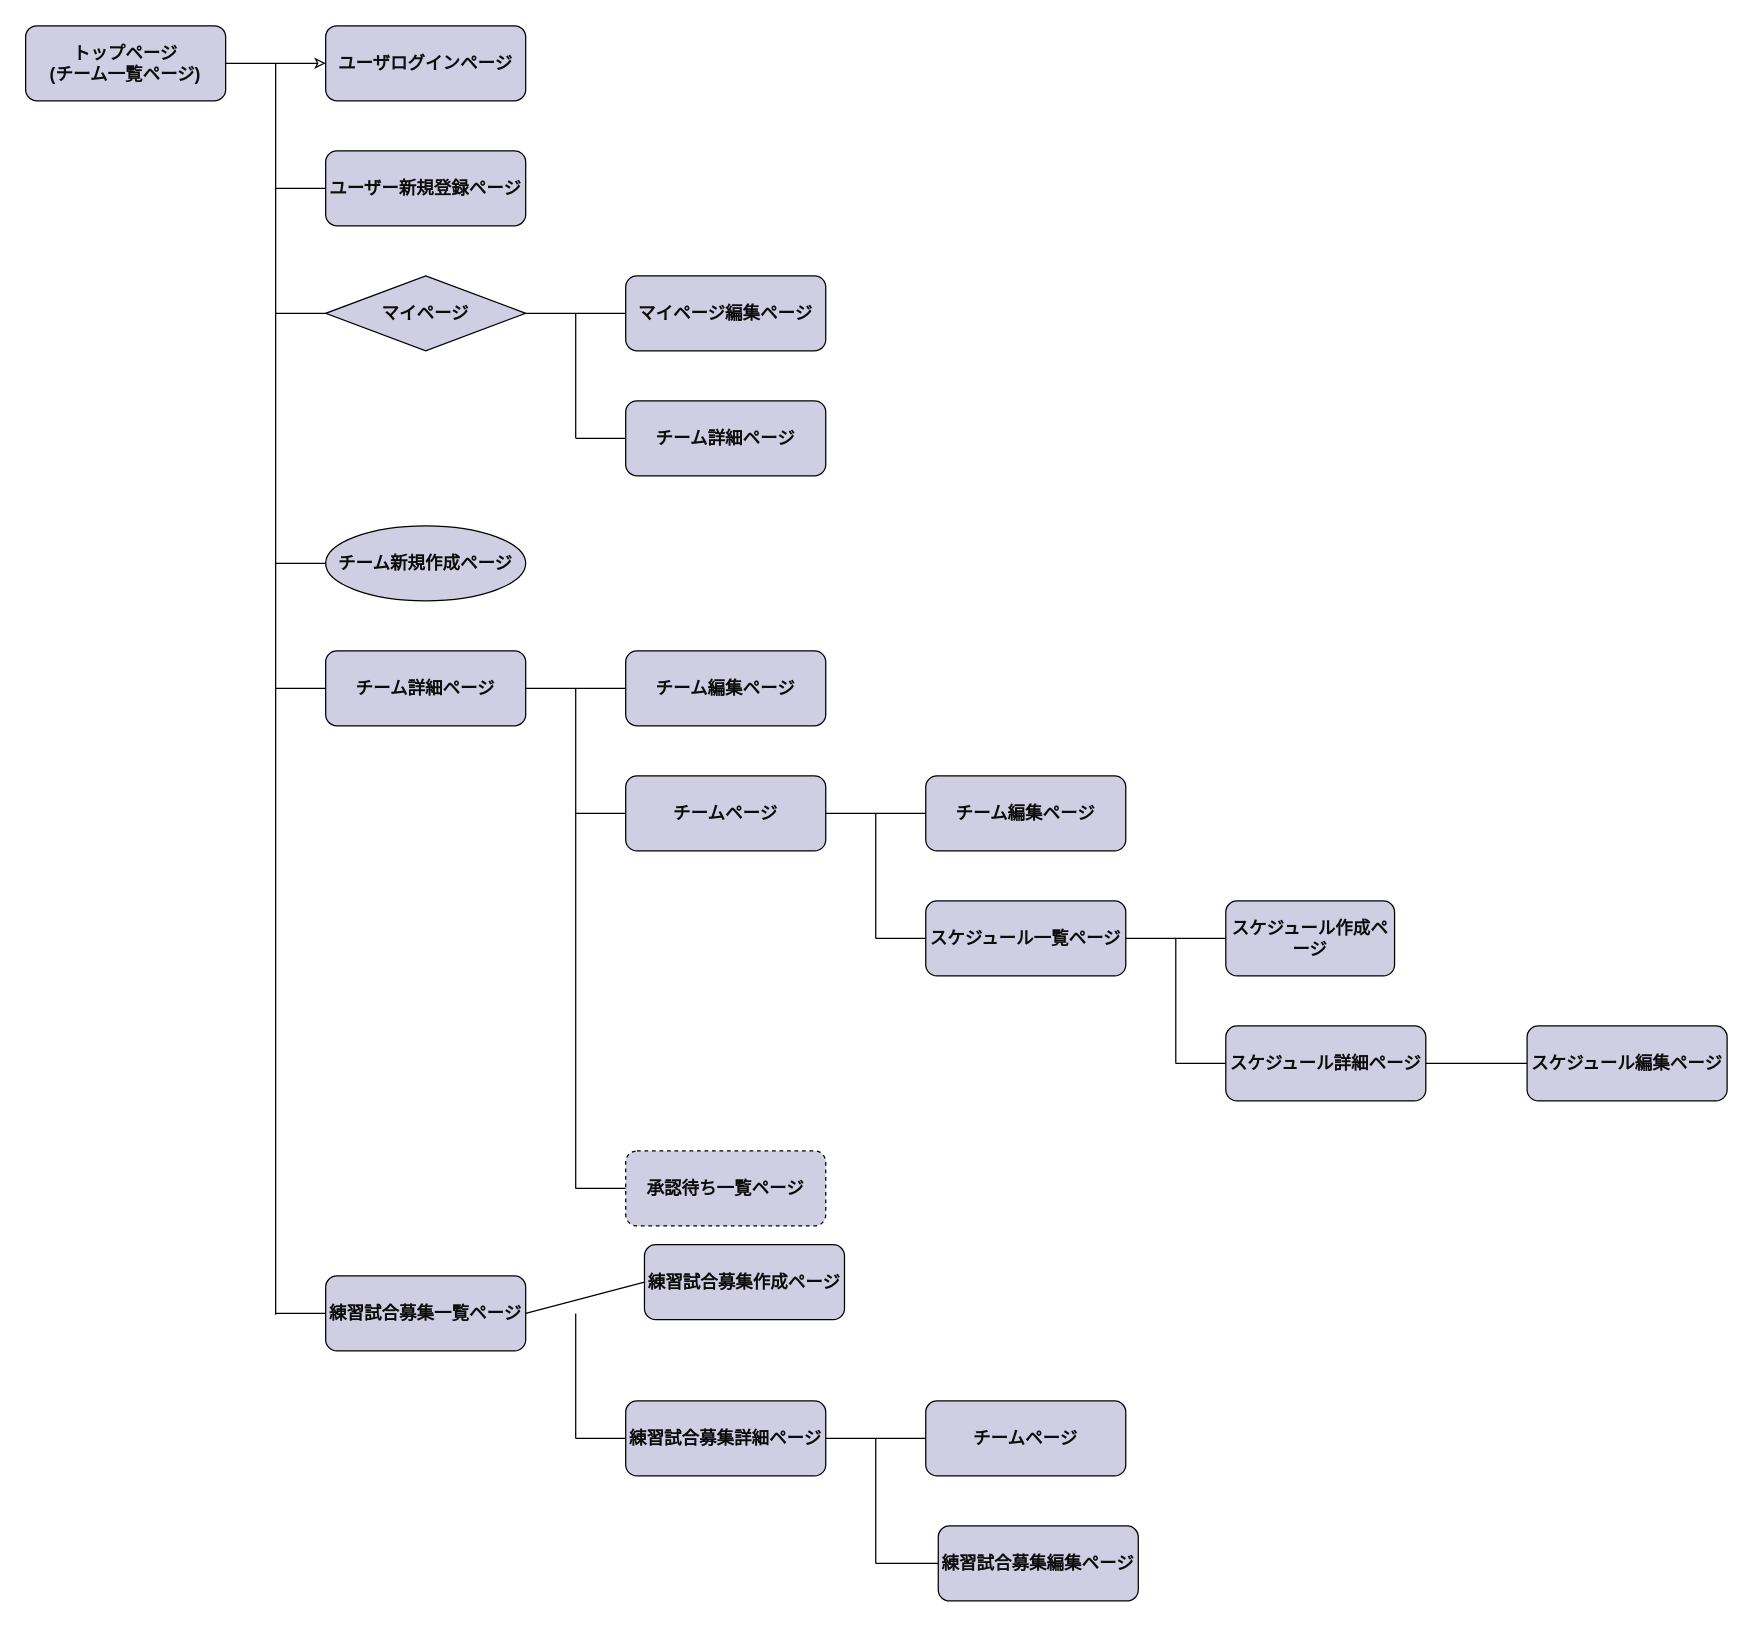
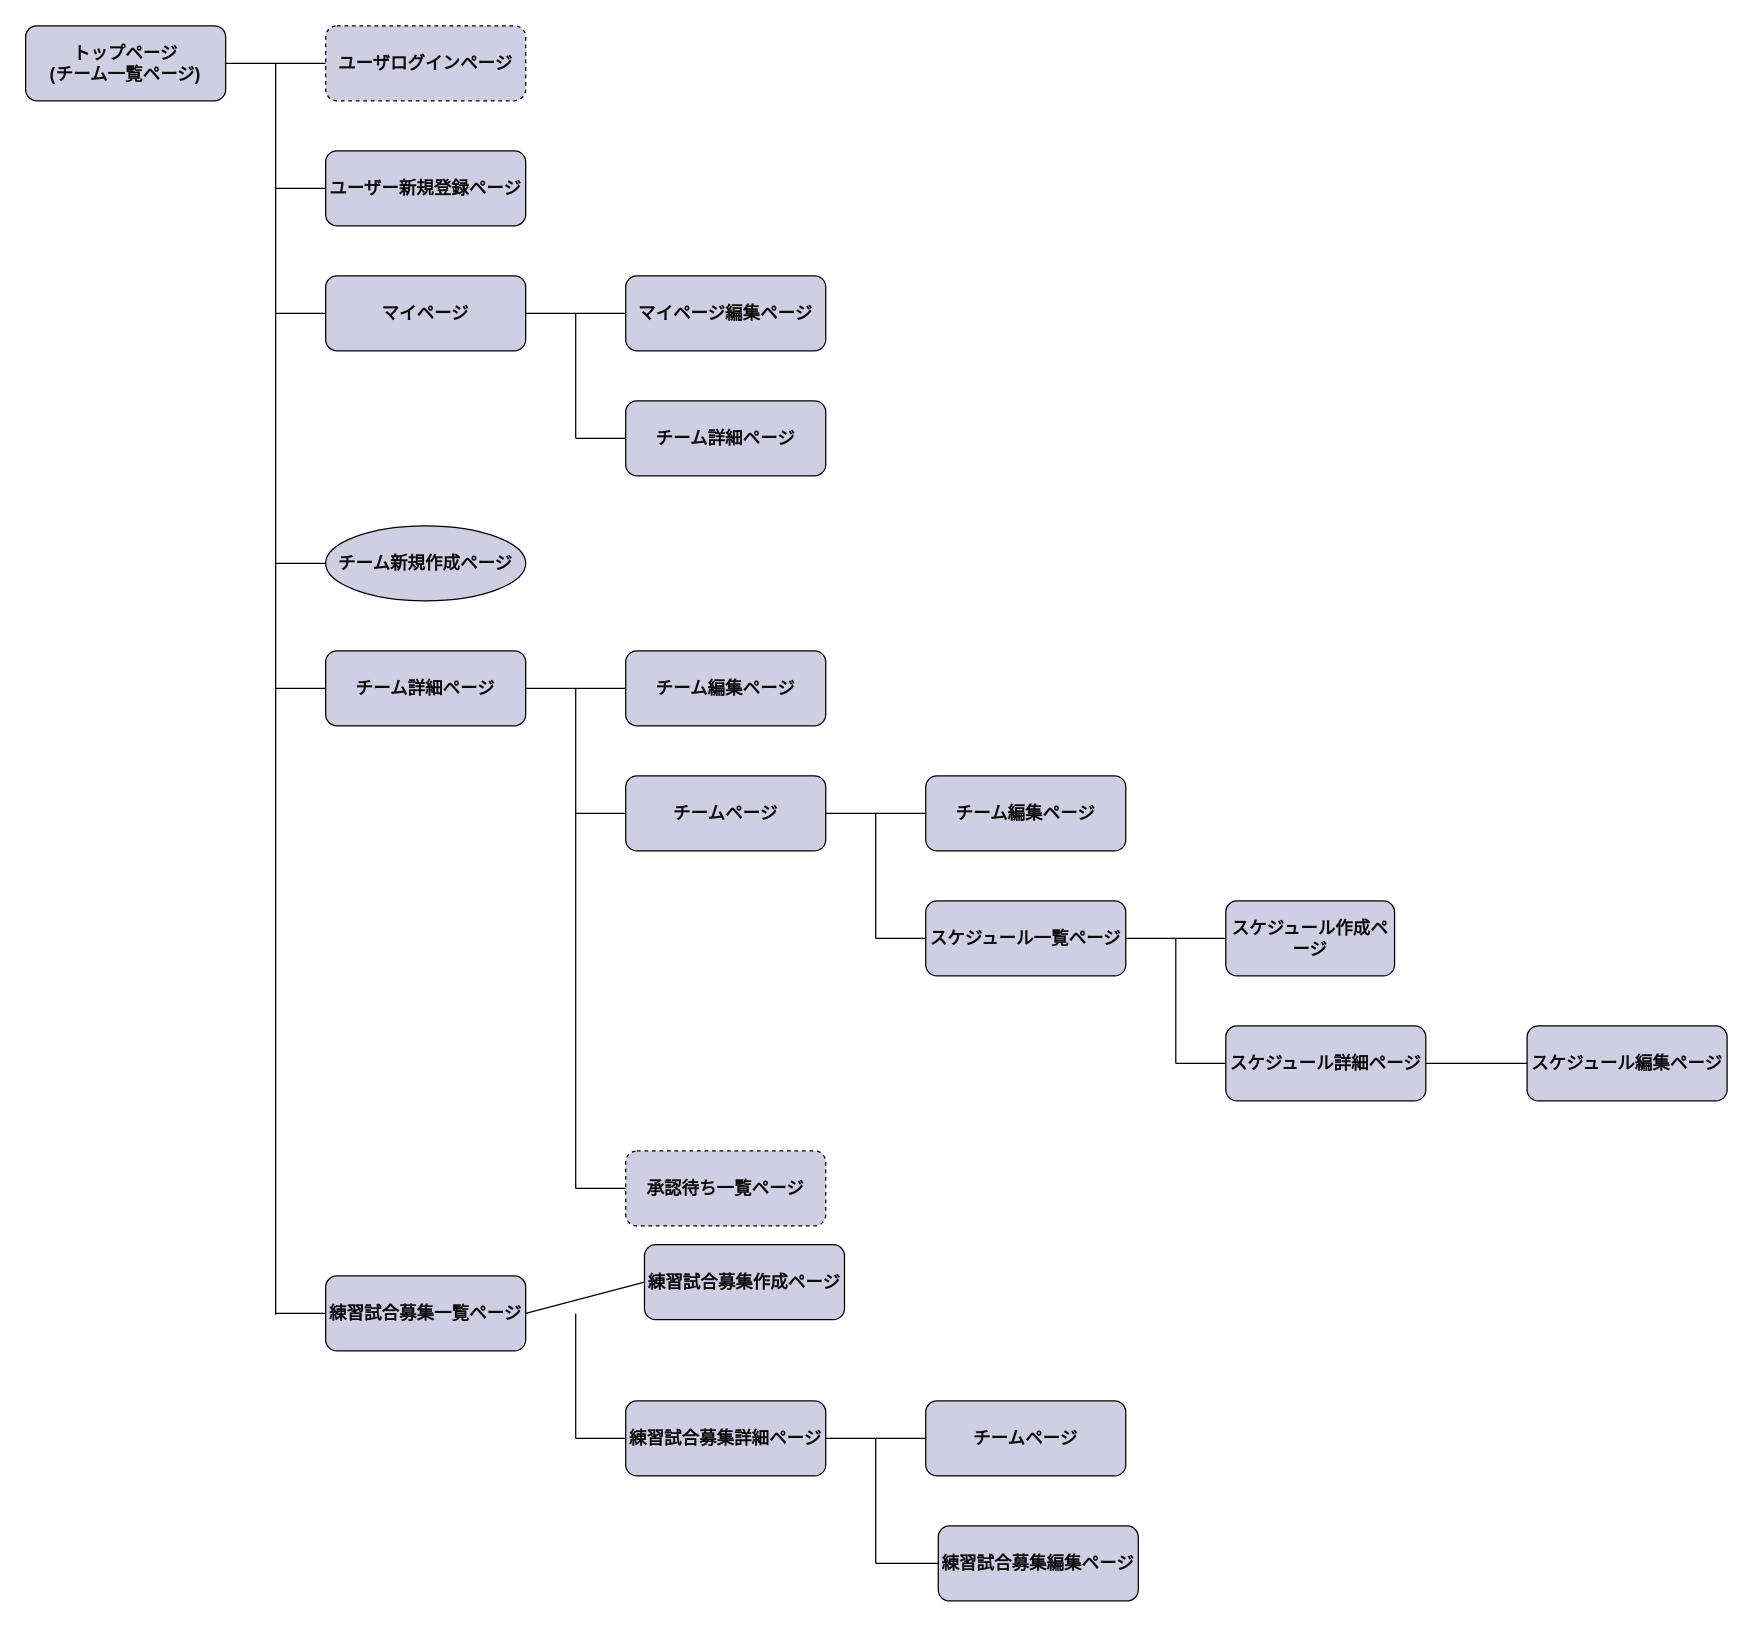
edge "トップページ(チーム一覧ページ)" -> "ユーザログインページ": arrowhead classic -> none
node "ユーザログインページ": style solid -> dashed
node "マイページ": shape diamond -> rounded rectangle
